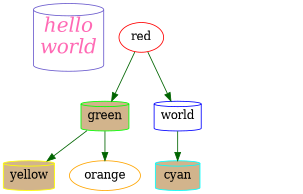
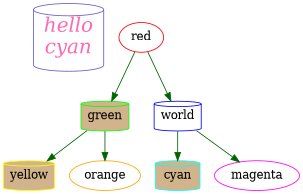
node "hello world": label "hello world" -> "hello cyan"
node "magenta": added
